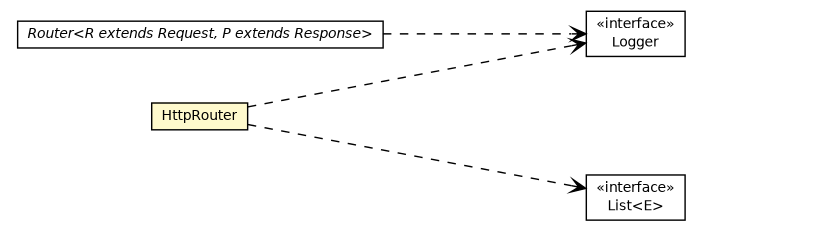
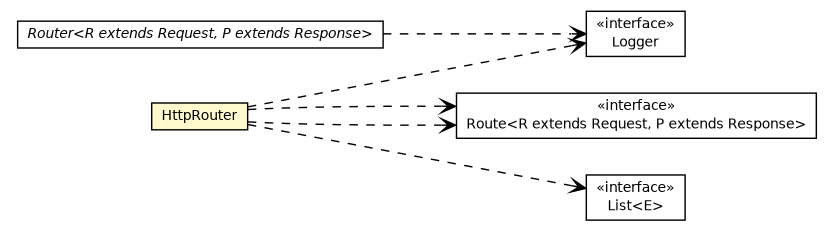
node "Route<R extends Request, P extends Response>": added
